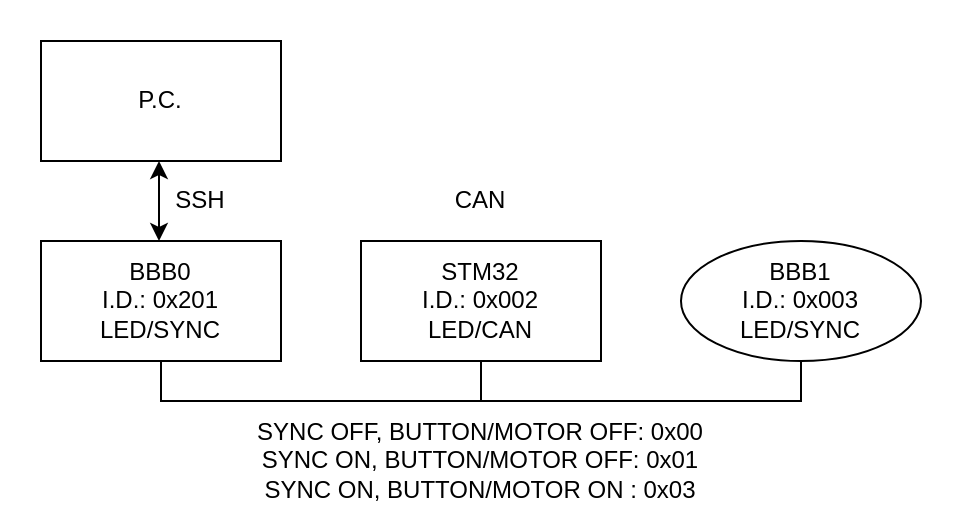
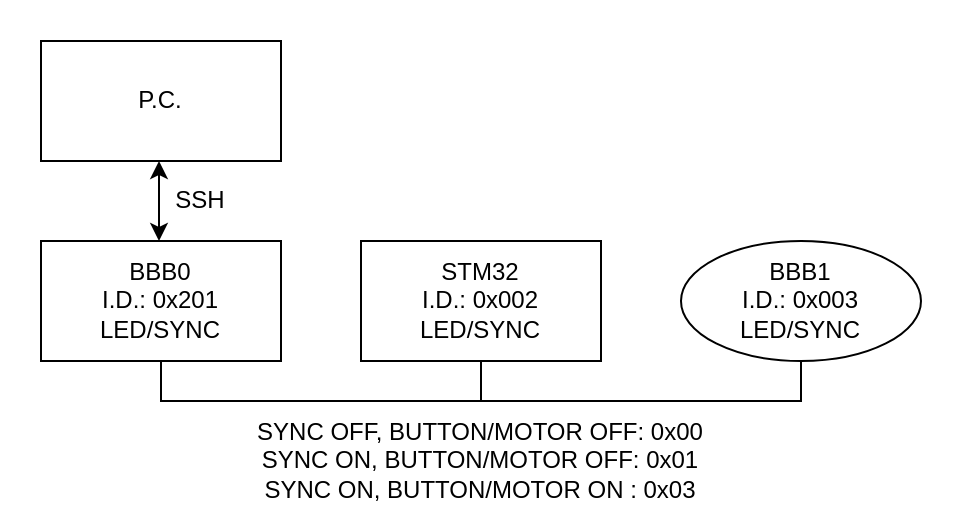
node "CAN": removed
node "STM32 I.D.: 0x002 LED/CAN": label "STM32 I.D.: 0x002 LED/CAN" -> "STM32 I.D.: 0x002 LED/SYNC"
